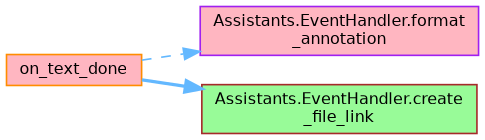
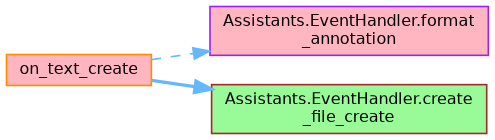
node "on_text_done": label "on_text_done" -> "on_text_create"
node "Assistants.EventHandler.create _file_link": label "Assistants.EventHandler.create _file_link" -> "Assistants.EventHandler.create _file_create"
